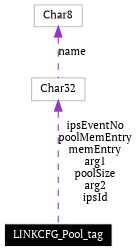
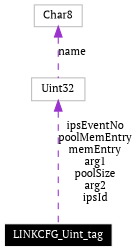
node "Char32": label "Char32" -> "Uint32"
node "LINKCFG_Pool_tag": label "LINKCFG_Pool_tag" -> "LINKCFG_Uint_tag"
